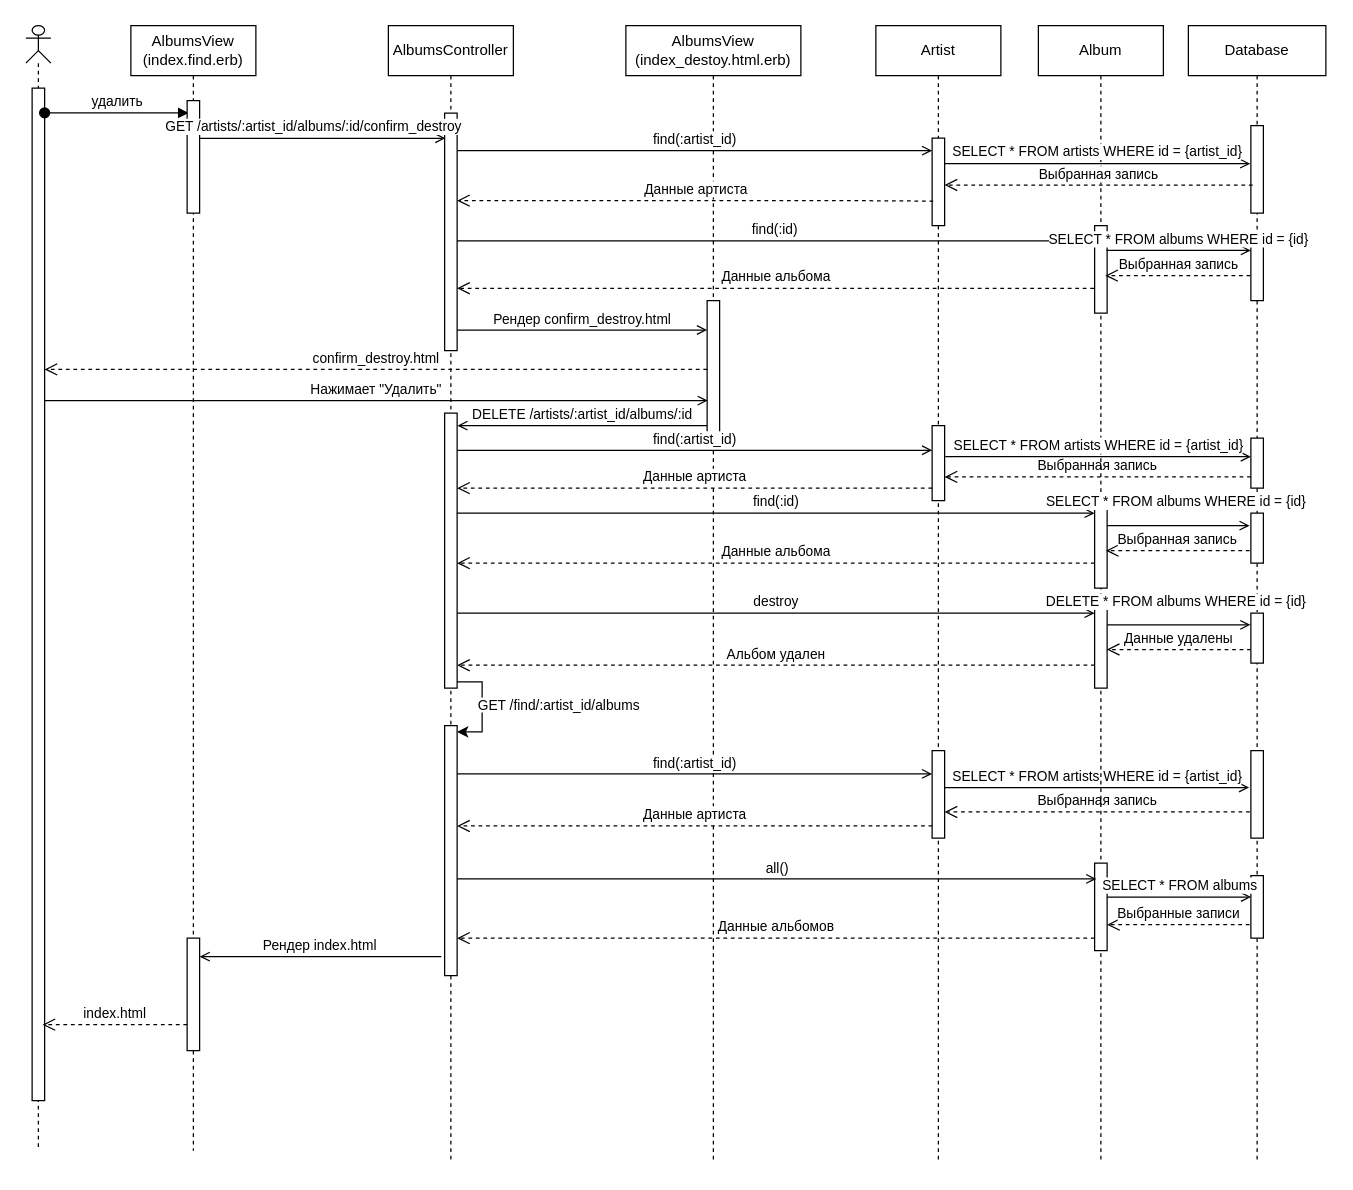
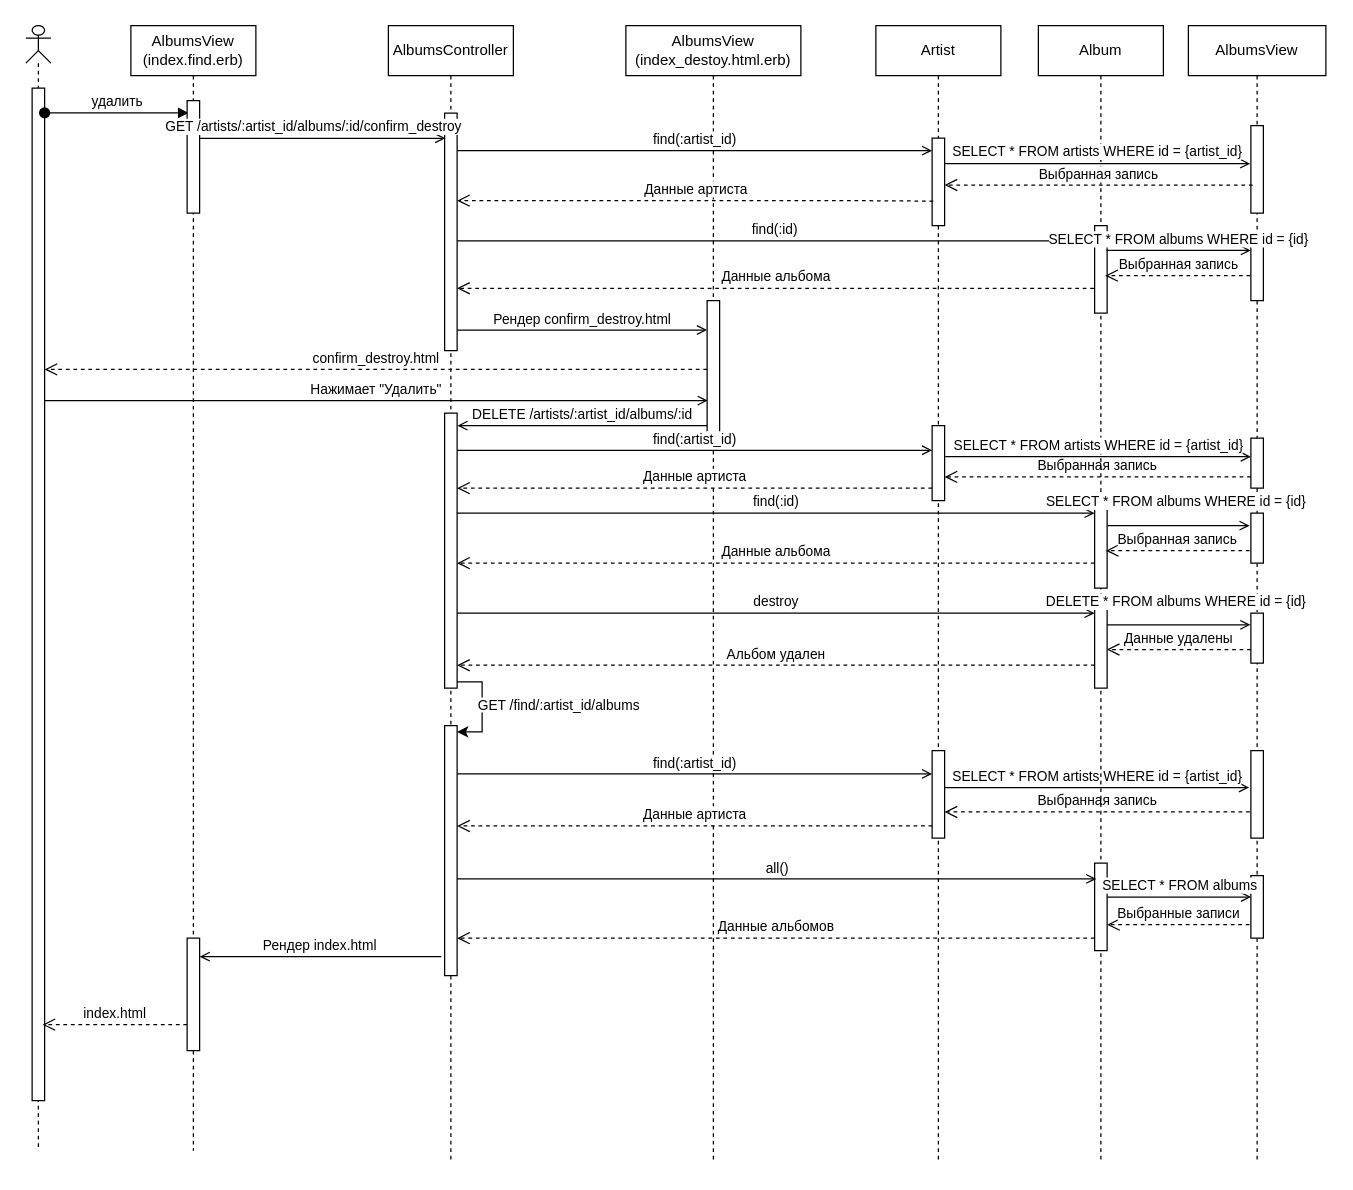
node "Database": label "Database" -> "AlbumsView"
